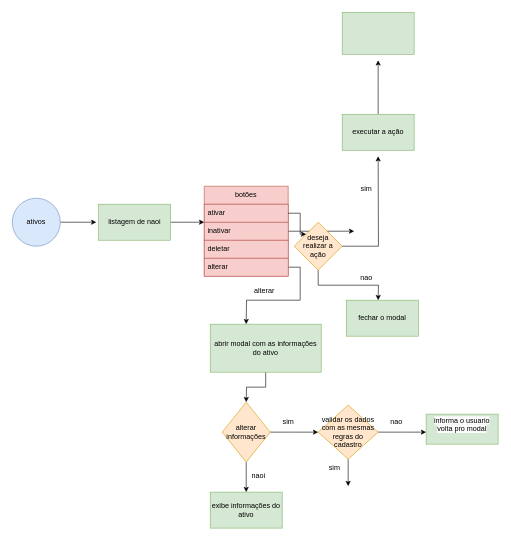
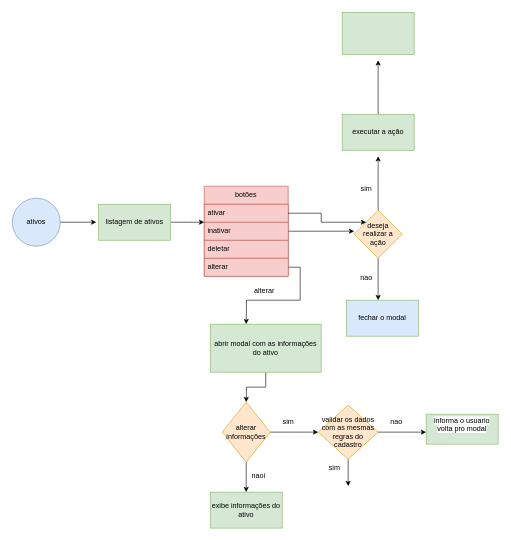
node "listagem de naoi": label "listagem de naoi" -> "listagem de ativos"
node "deseja realizar a ação": moved (318, 246) -> (378, 234)
node "fechar o modal": fillcolor #d5e8d4 -> #dae8fc
